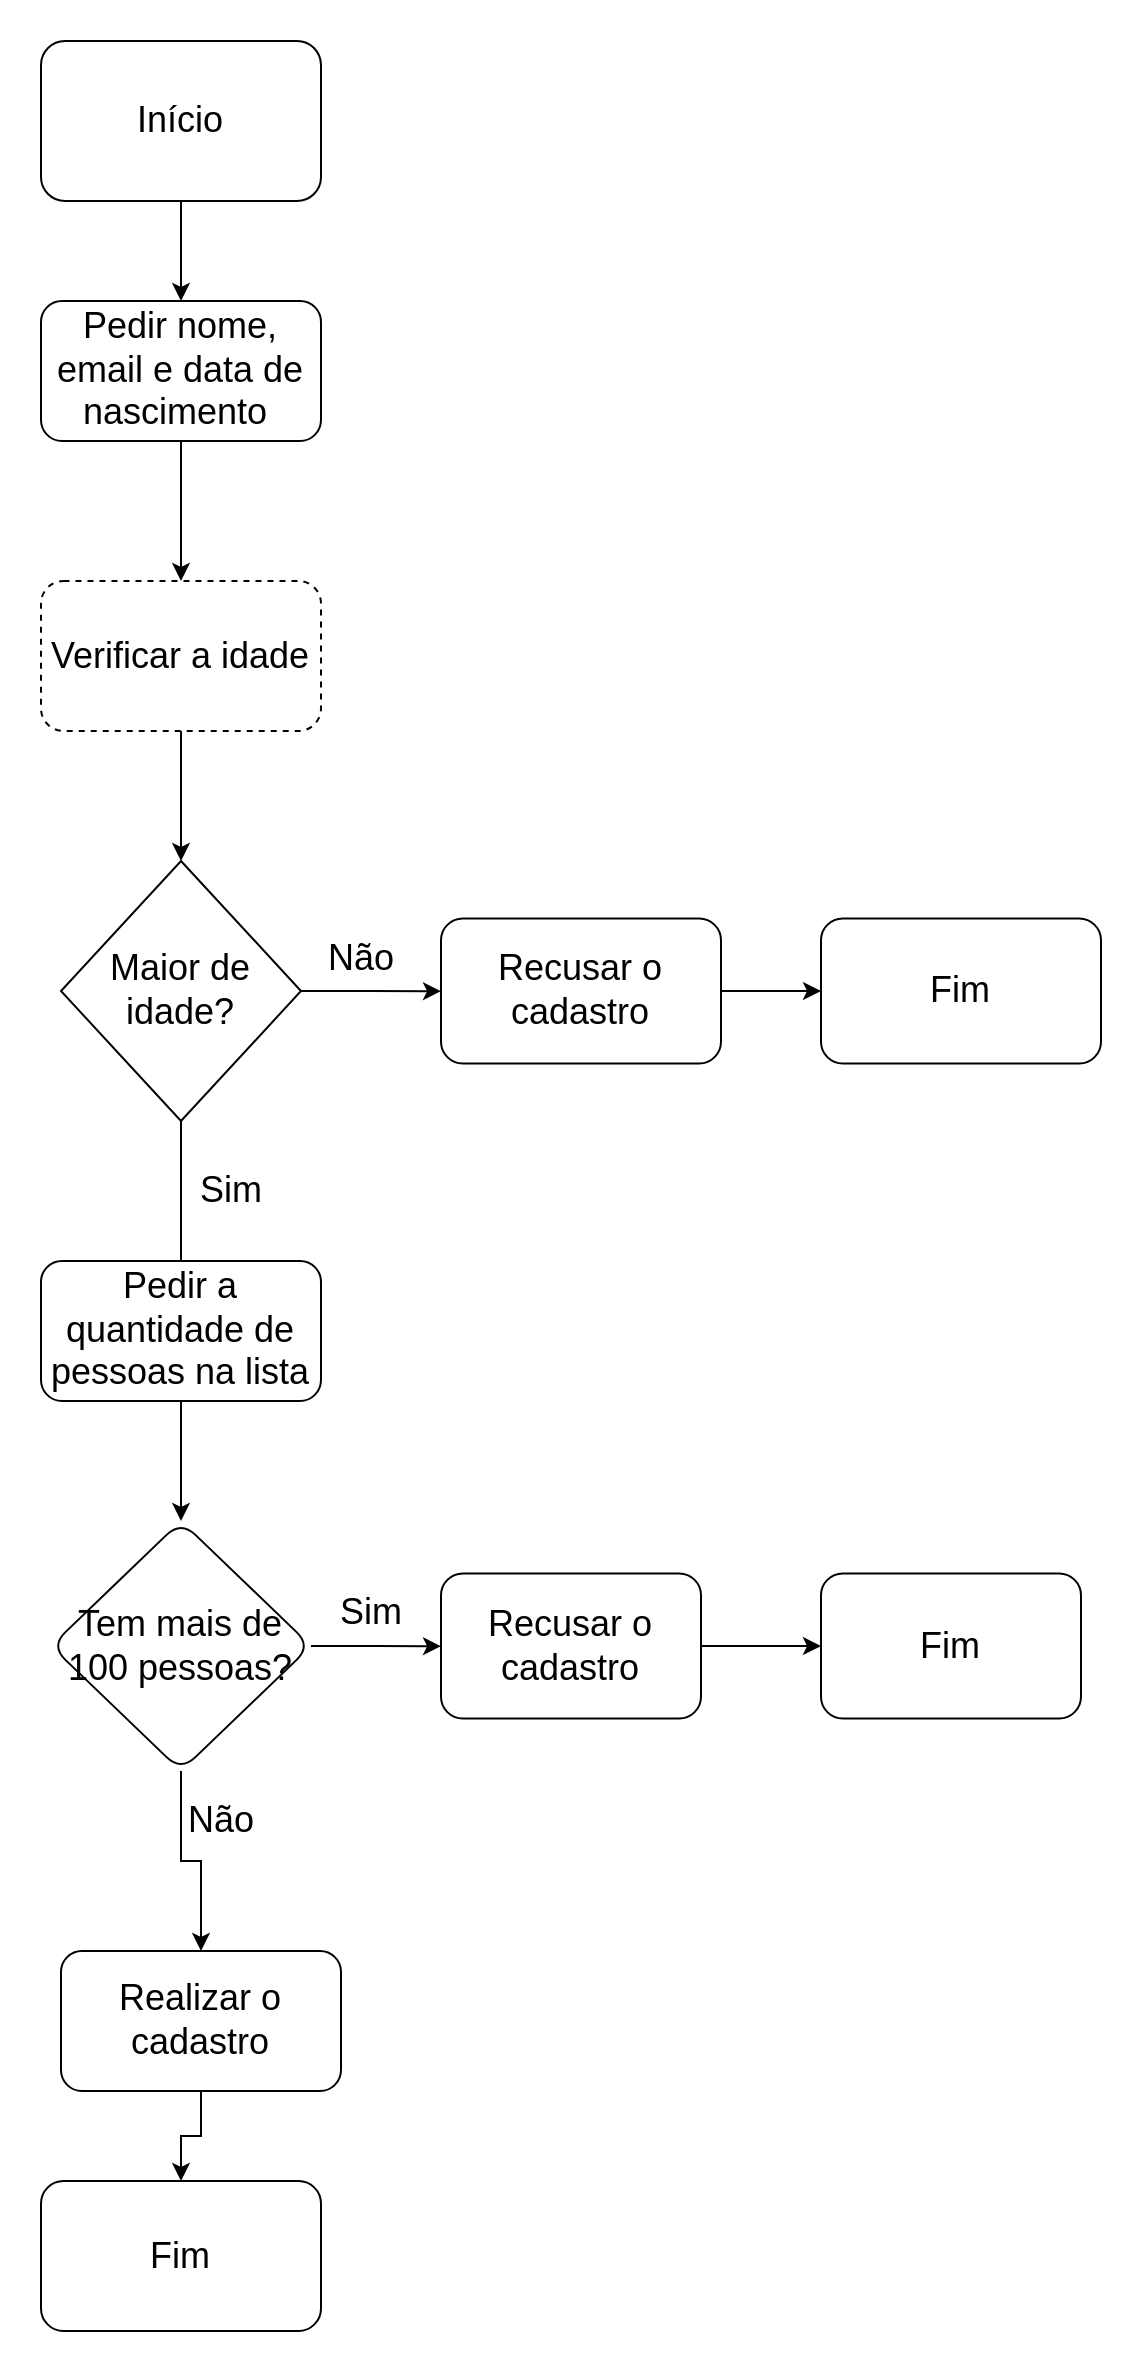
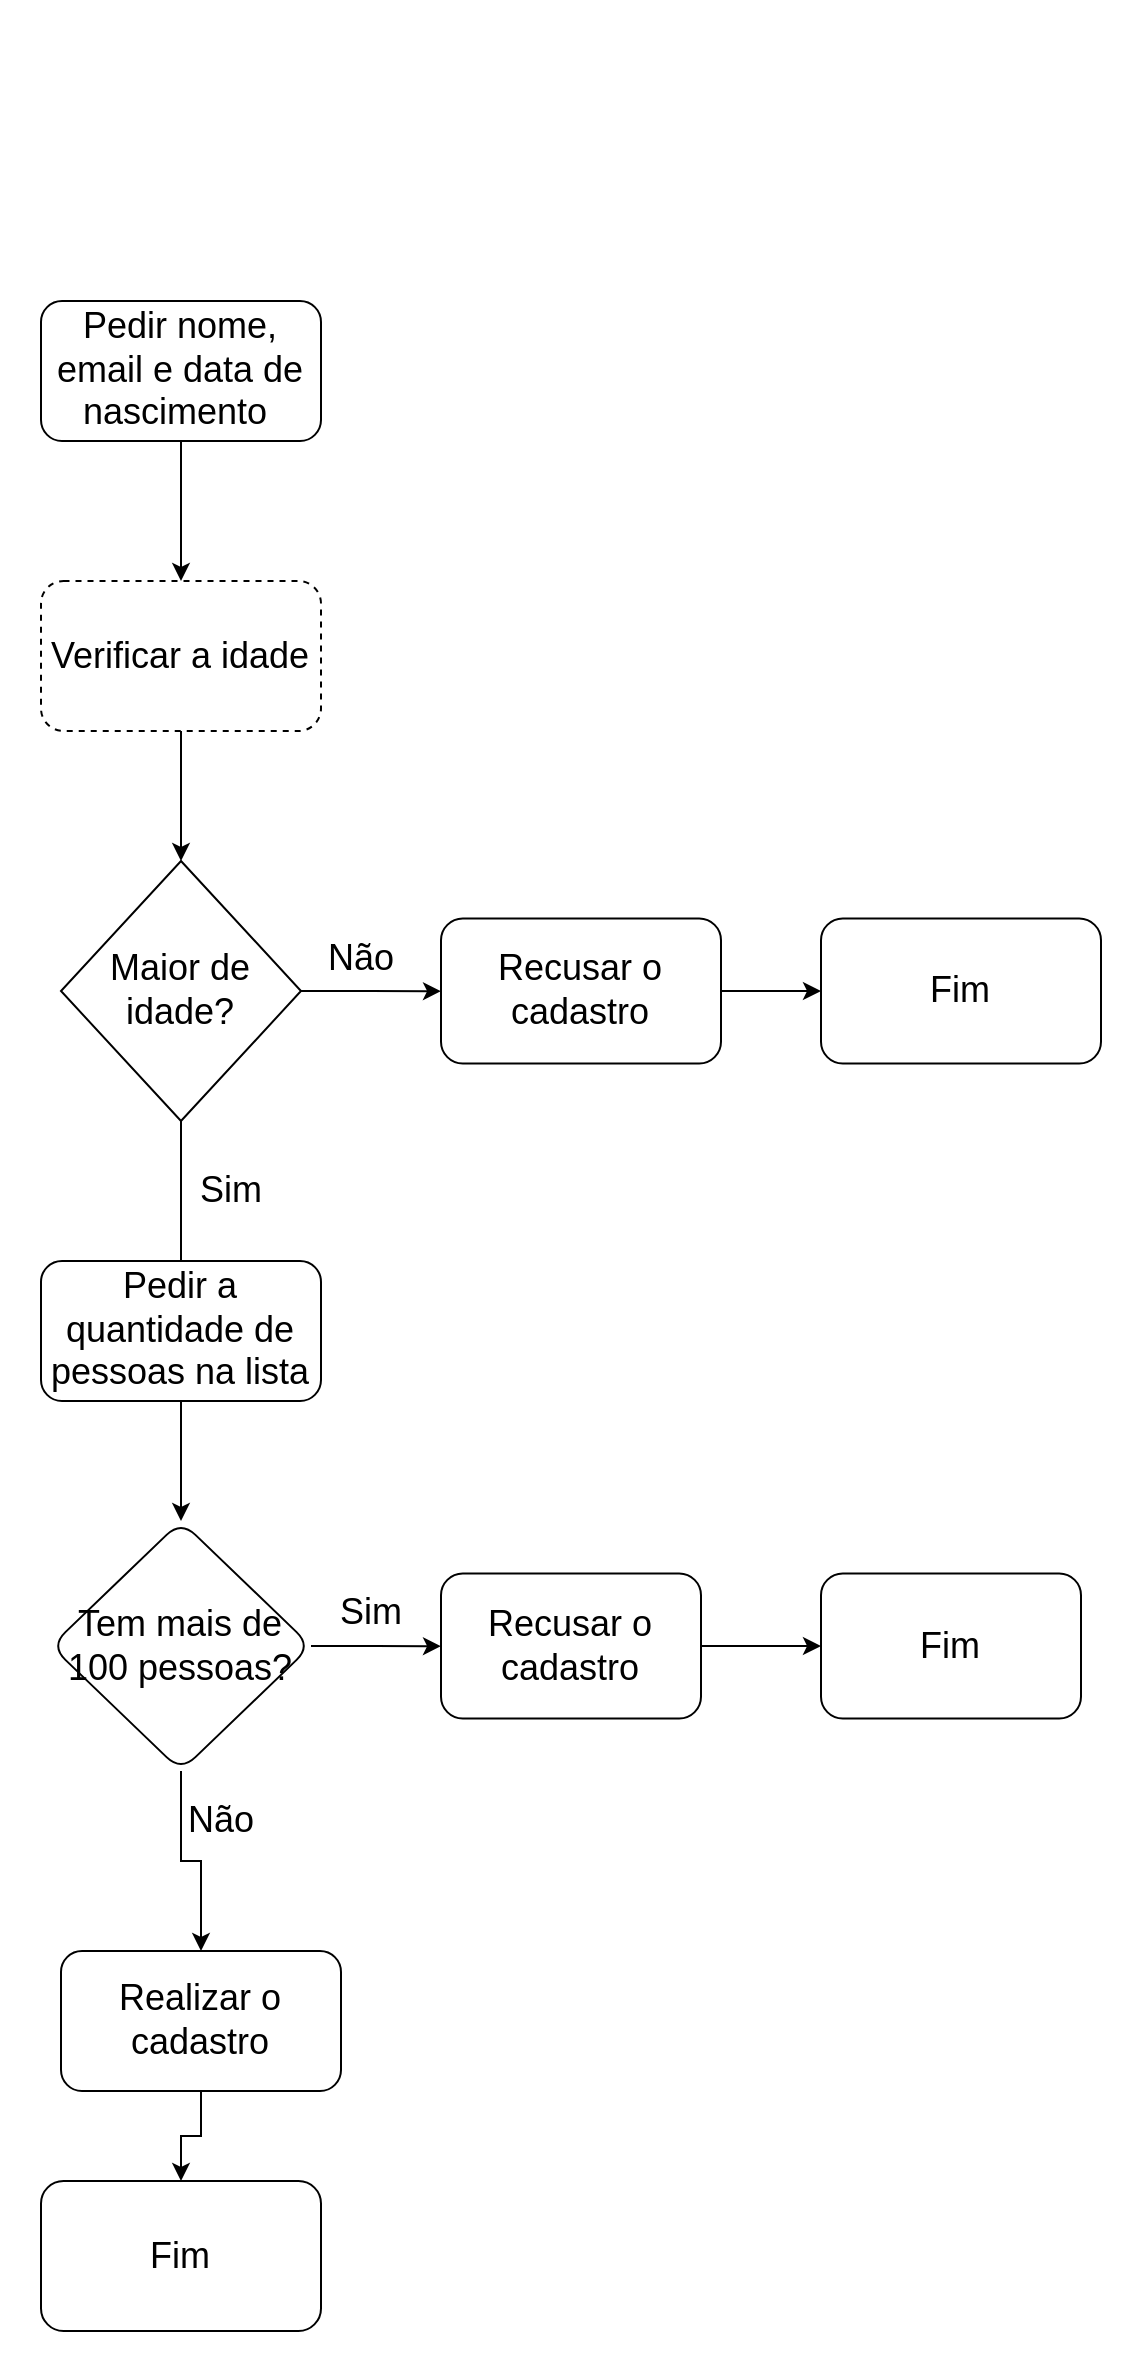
node "Início": removed
edge "Início" -> "Pedir nome, email e data de nascimento": removed
